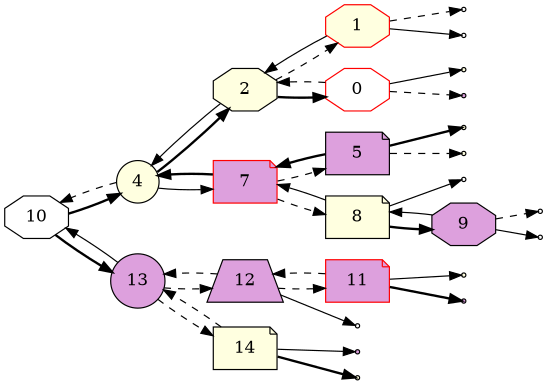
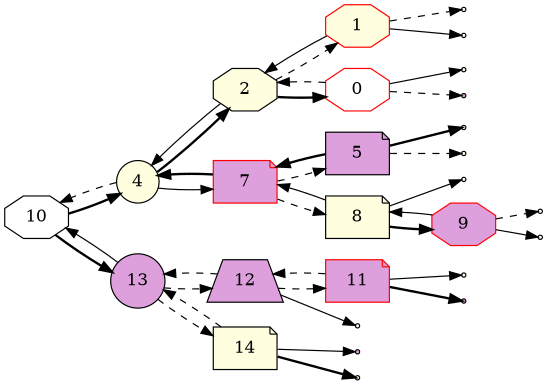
node "9": color black -> red
